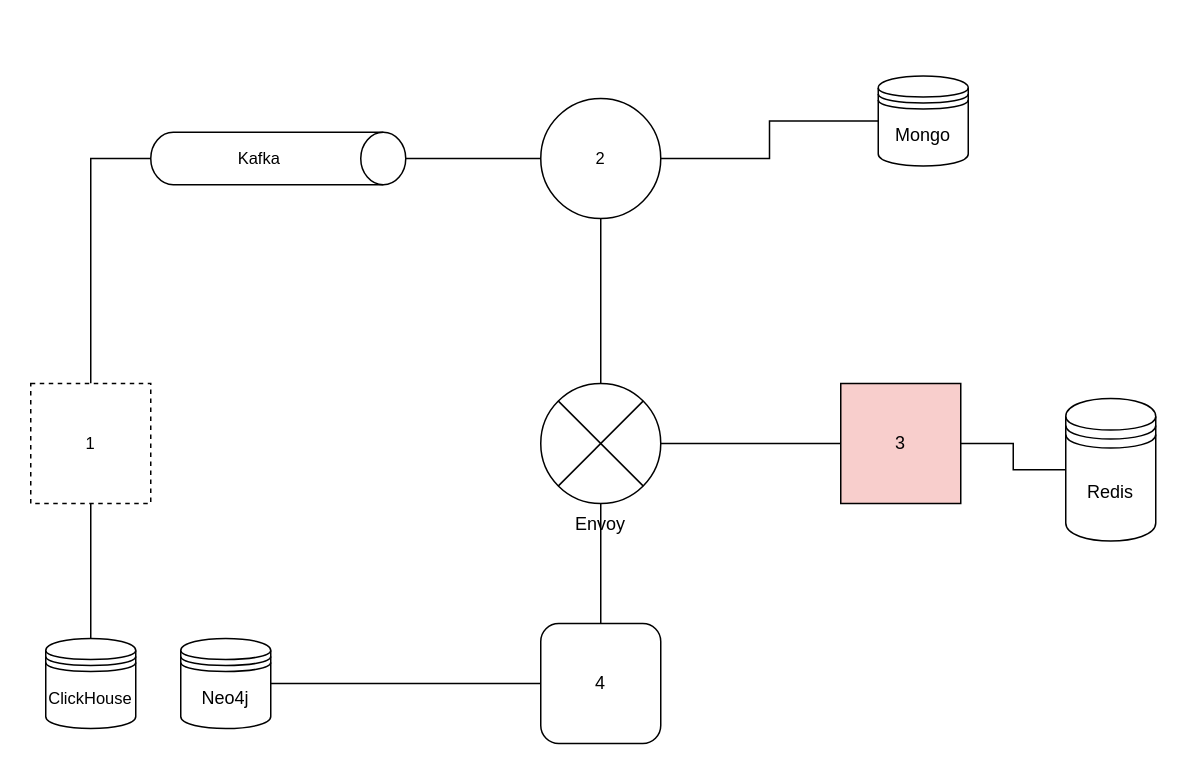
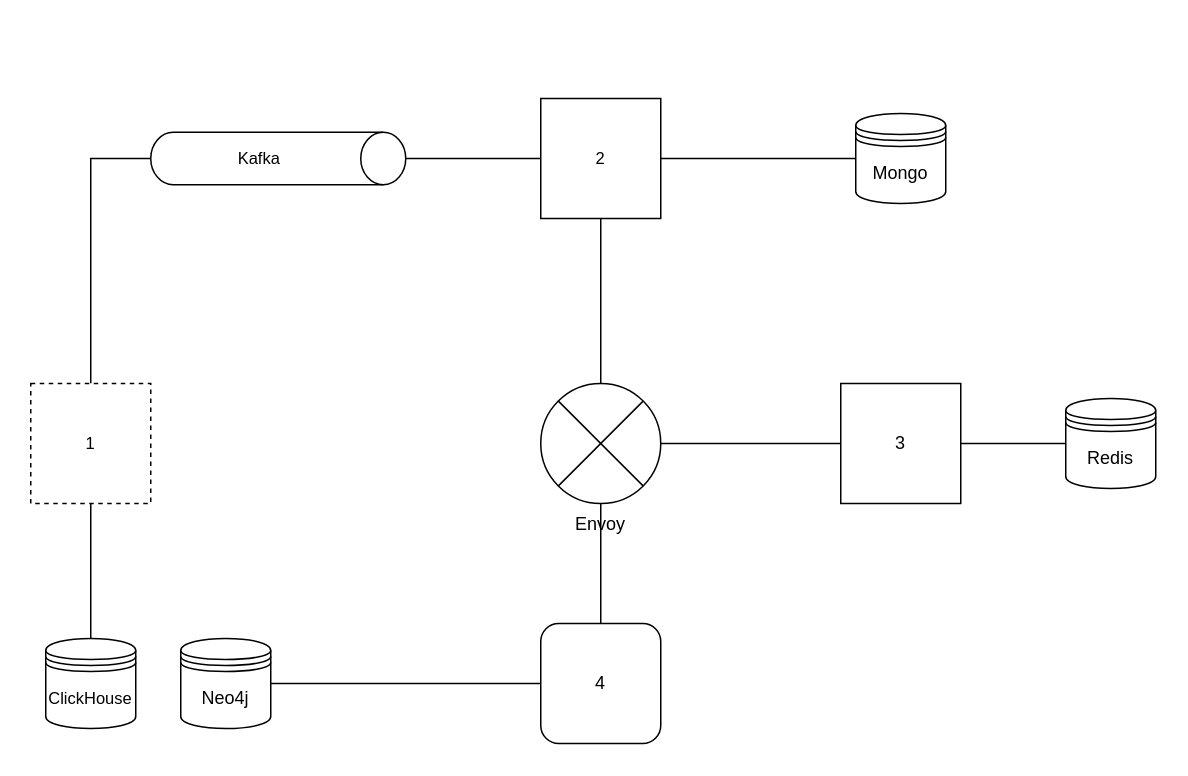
node "Mongo": moved (923, 121) -> (901, 158)
node "2": shape ellipse -> rectangle
node "3": fillcolor #f8cecc -> #ffffff
node "Redis": size 90x143 -> 90x90
